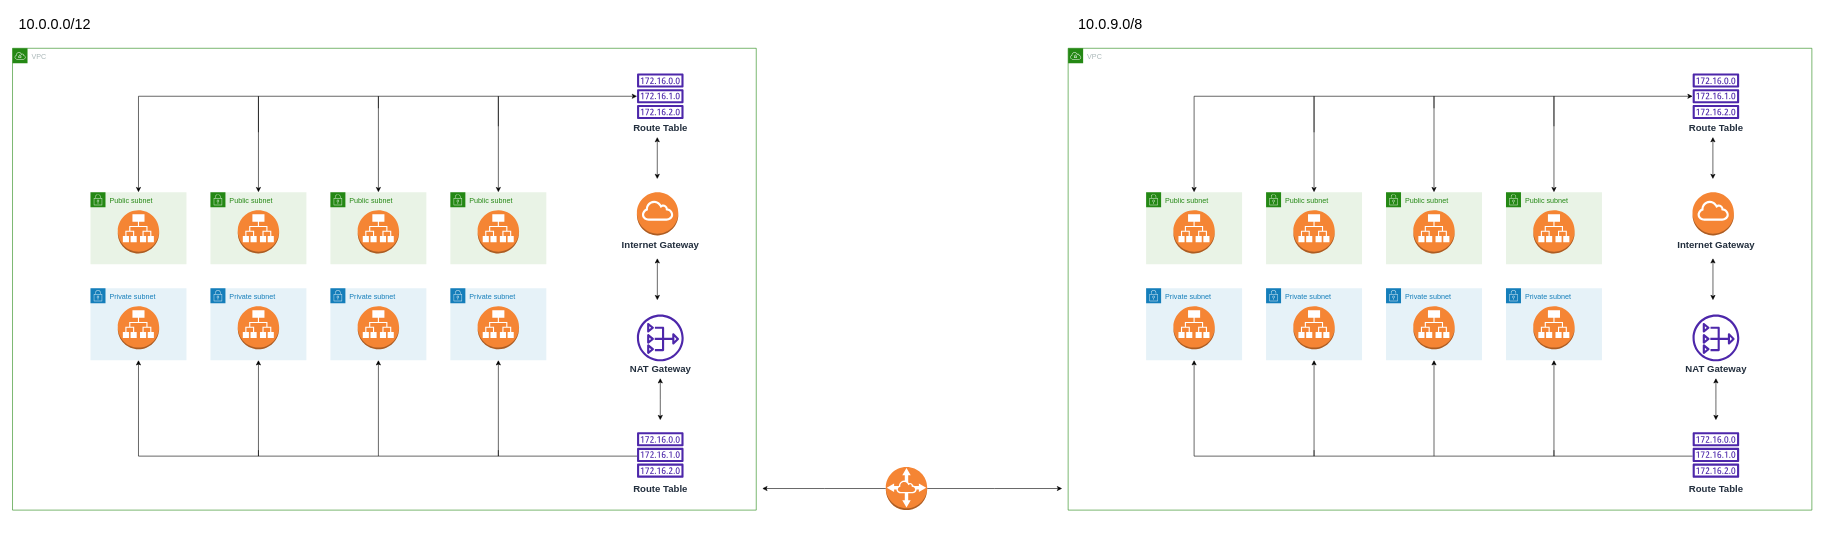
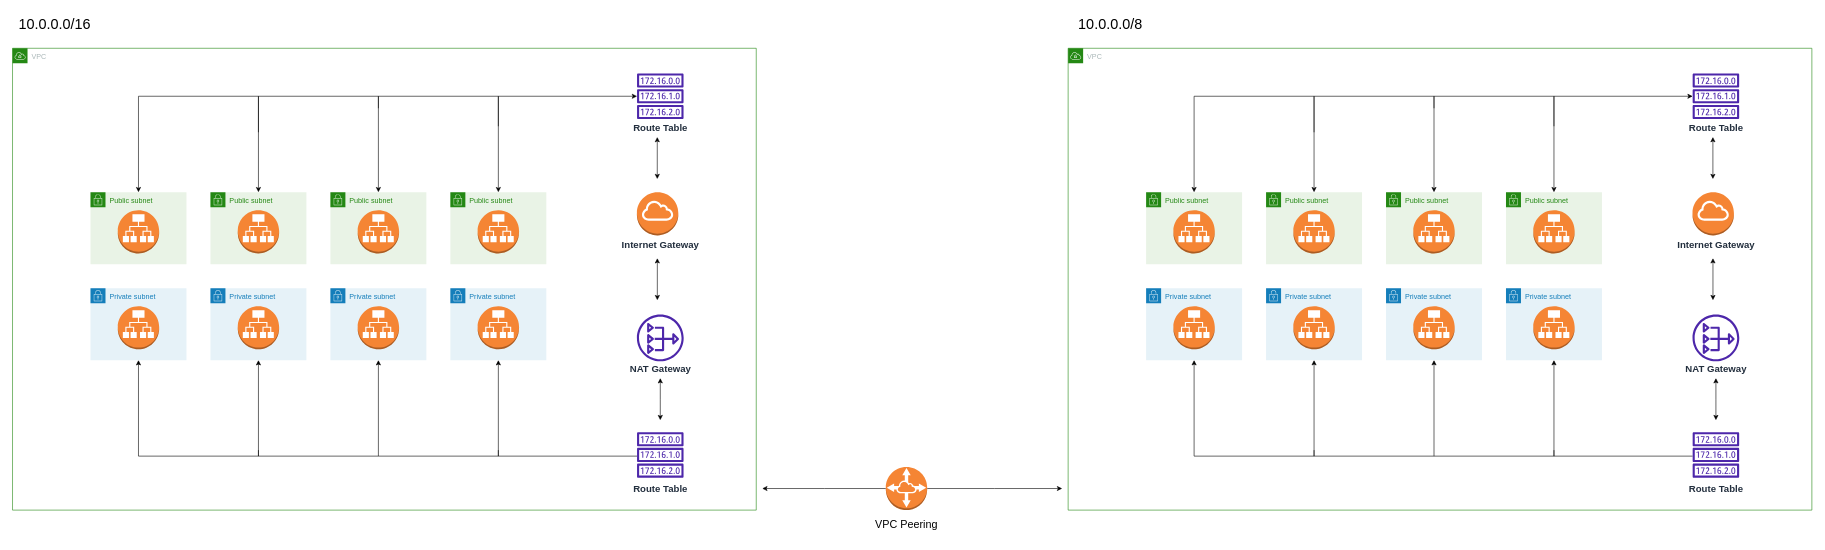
node "10.0.0.0/12": label "10.0.0.0/12" -> "10.0.0.0/16"
node "10.0.9.0/8": label "10.0.9.0/8" -> "10.0.0.0/8"
node "VPC Peering": added
